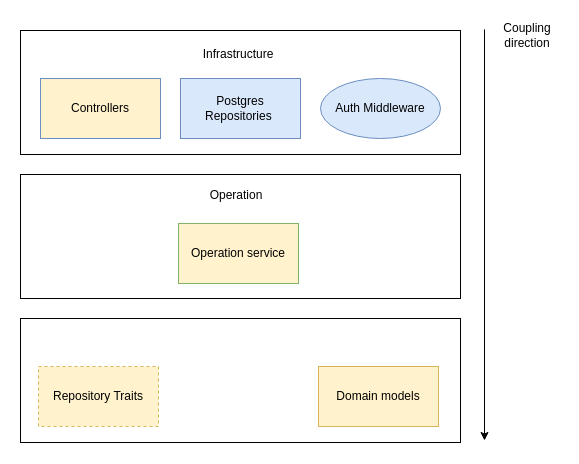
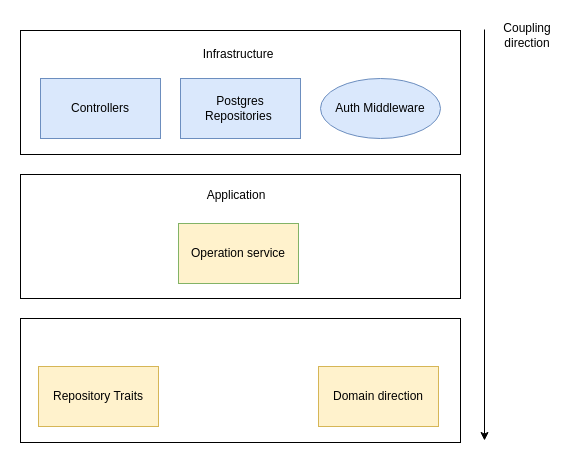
node "Controllers": fillcolor #fff2cc -> #dae8fc
node "Operation": label "Operation" -> "Application"
node "Repository Traits": style dashed -> solid
node "Domain models": label "Domain models" -> "Domain direction"
